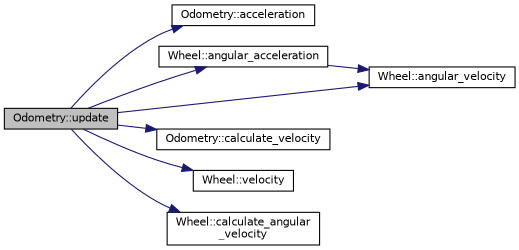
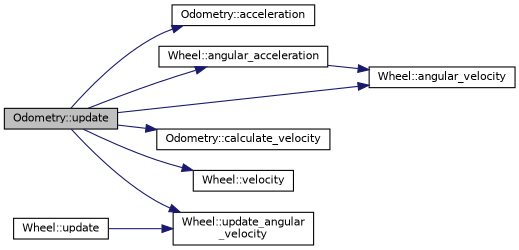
node "Wheel::update": added
node "Wheel::calculate_angular _velocity": label "Wheel::calculate_angular _velocity" -> "Wheel::update_angular _velocity"
